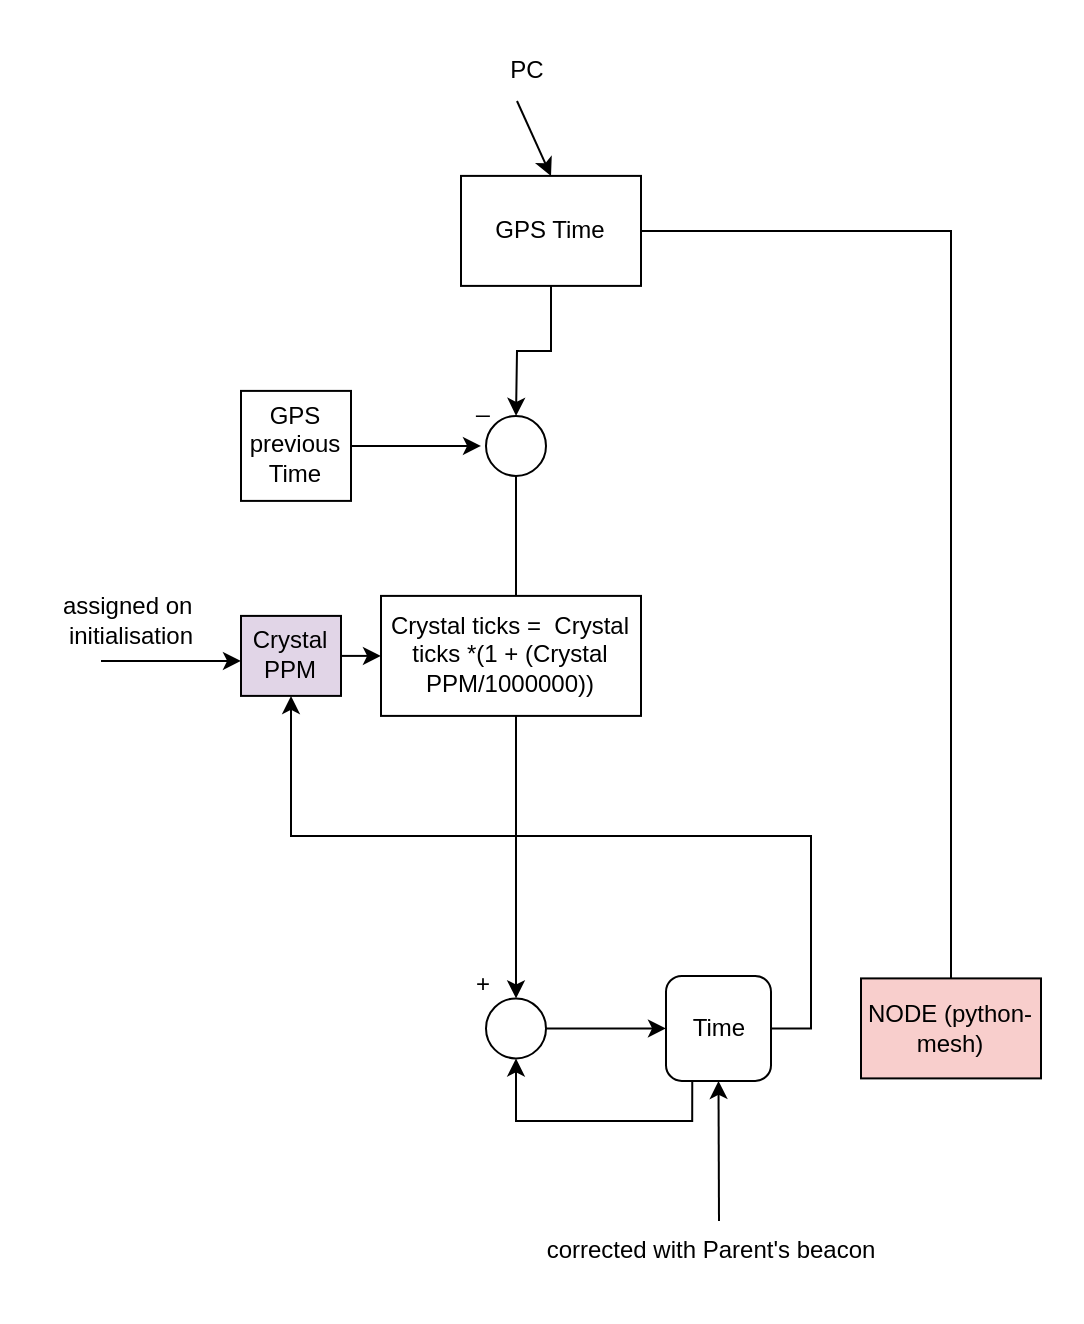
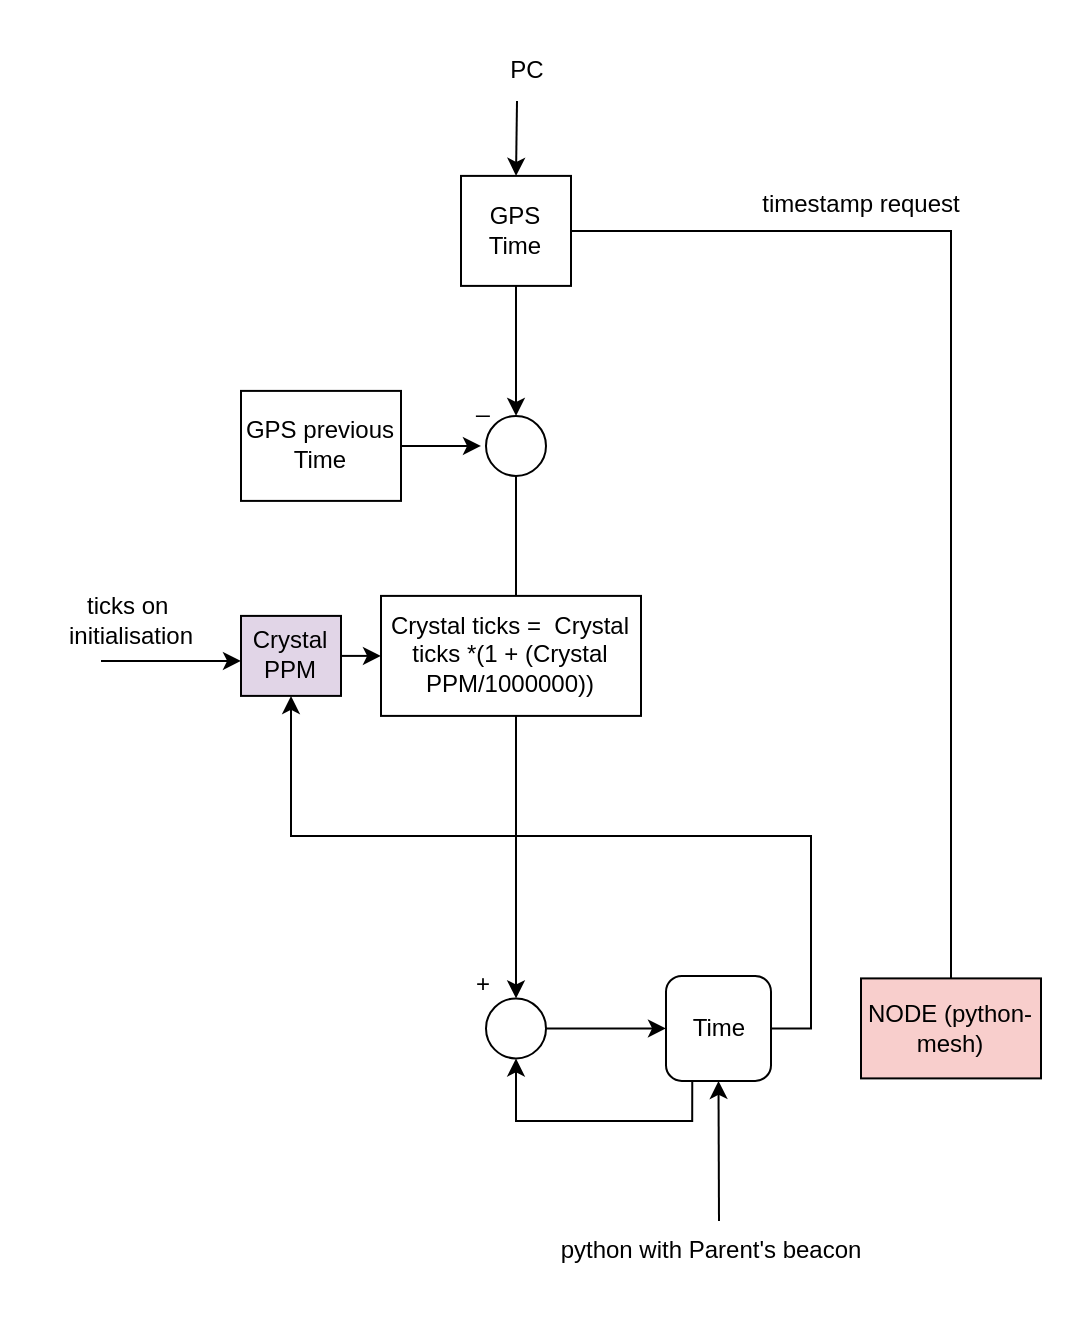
node "timestamp request": added
node "GPS Time": size 180x110 -> 110x110
node "GPS previous Time": size 110x110 -> 160x110
node "assigned on initialisation": label "assigned on initialisation" -> "ticks on initialisation"
node "corrected with Parent's beacon": label "corrected with Parent's beacon" -> "python with Parent's beacon"
